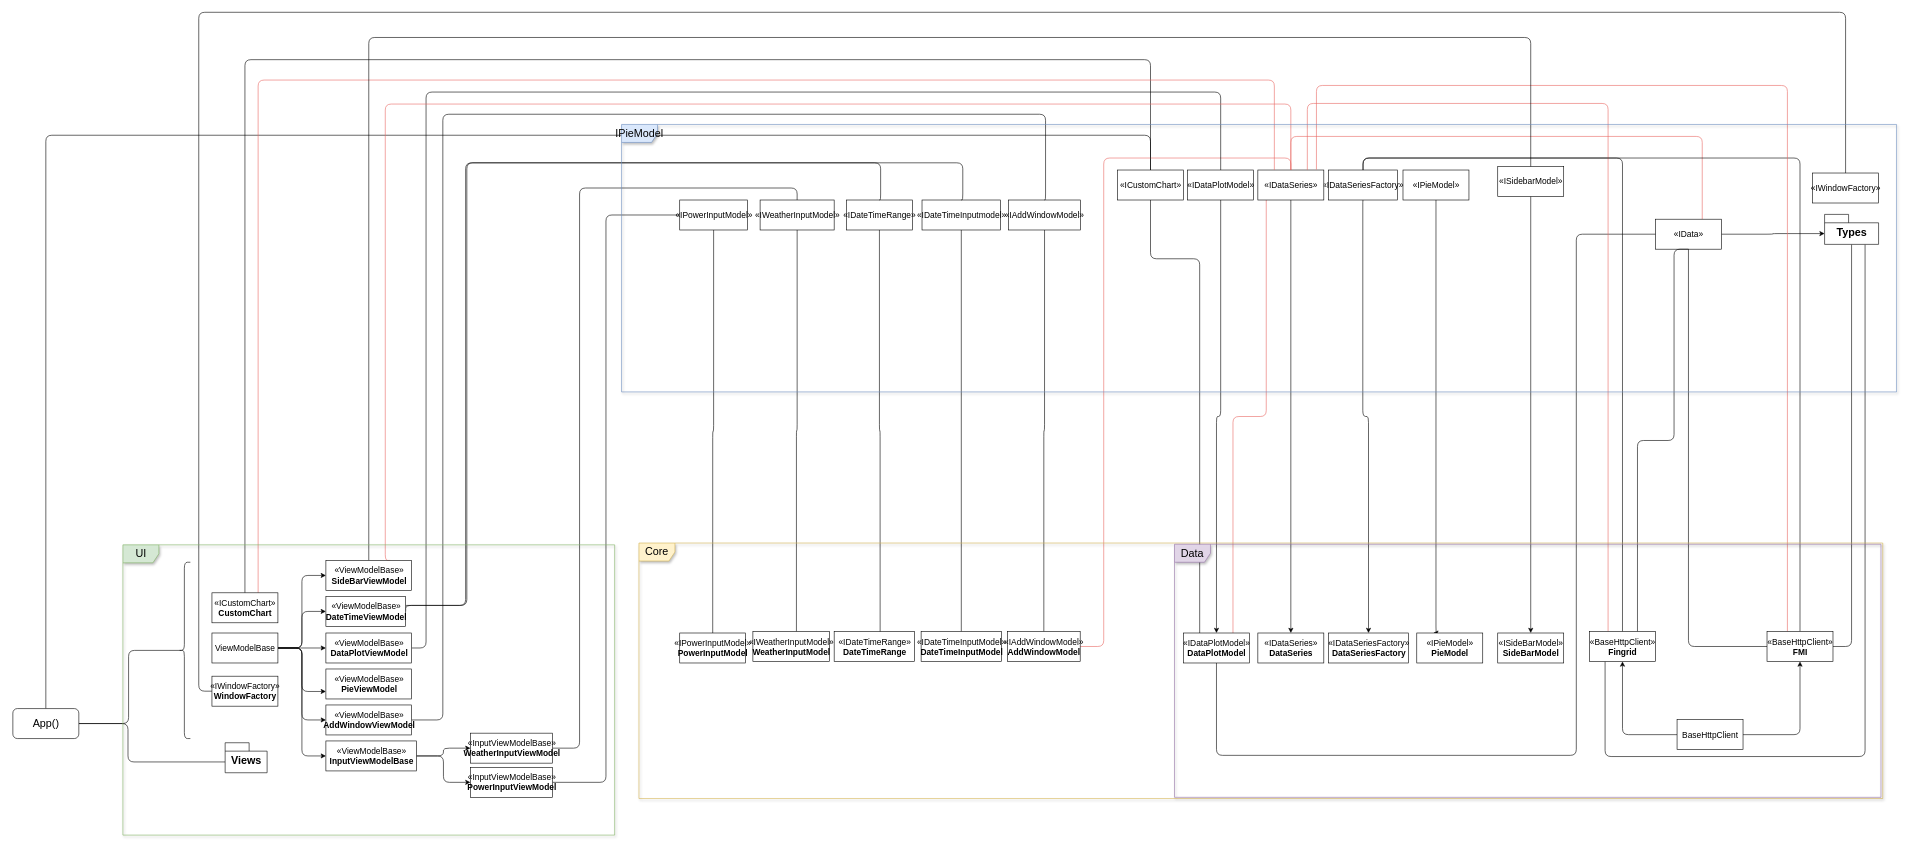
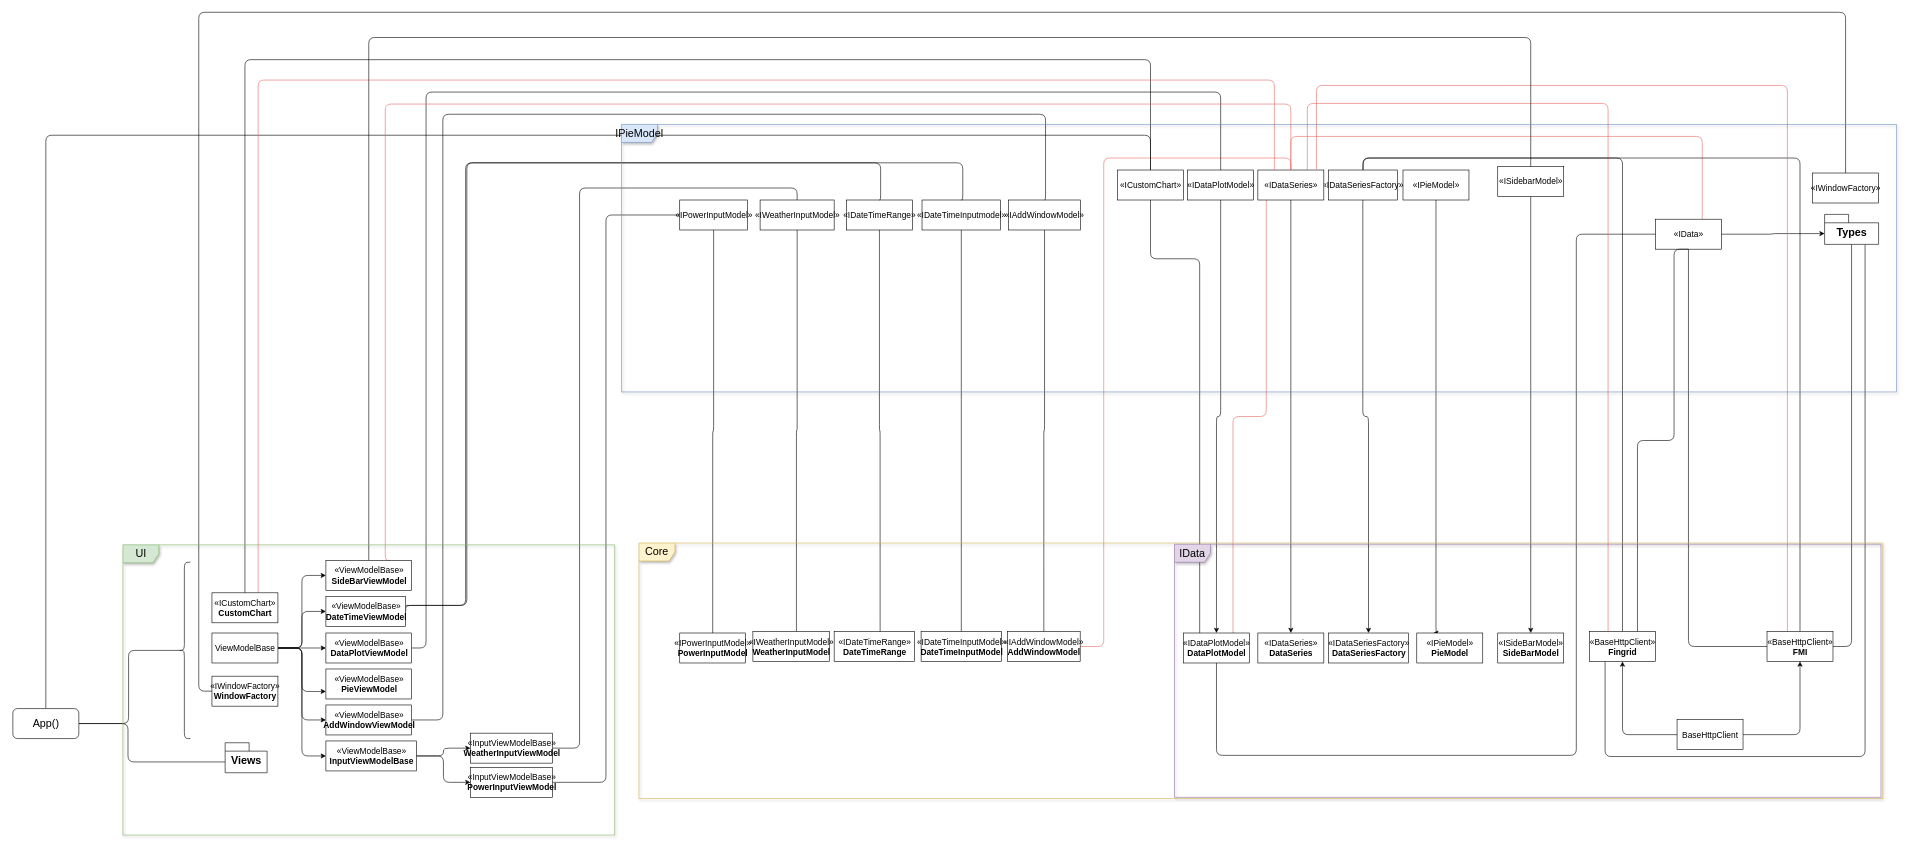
node "Data": label "Data" -> "IData"
